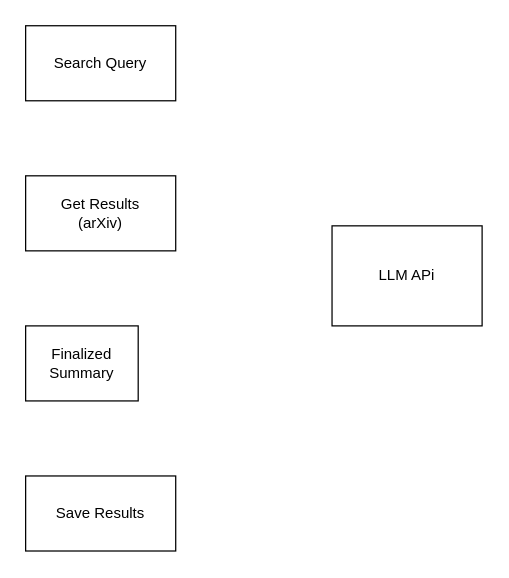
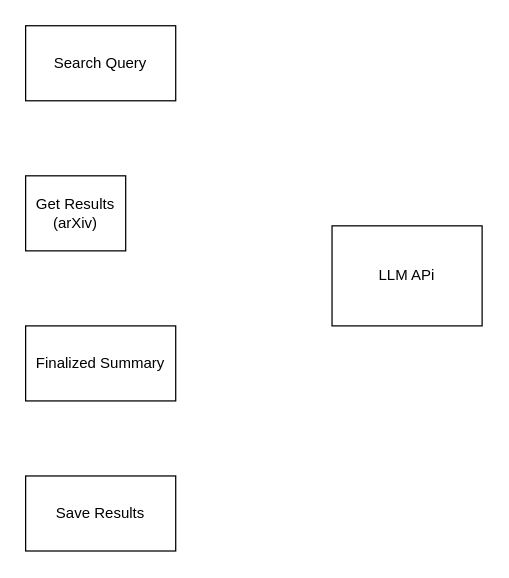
node "Get Results (arXiv)": size 150x75 -> 100x75
node "Finalized Summary": size 113x75 -> 150x75
